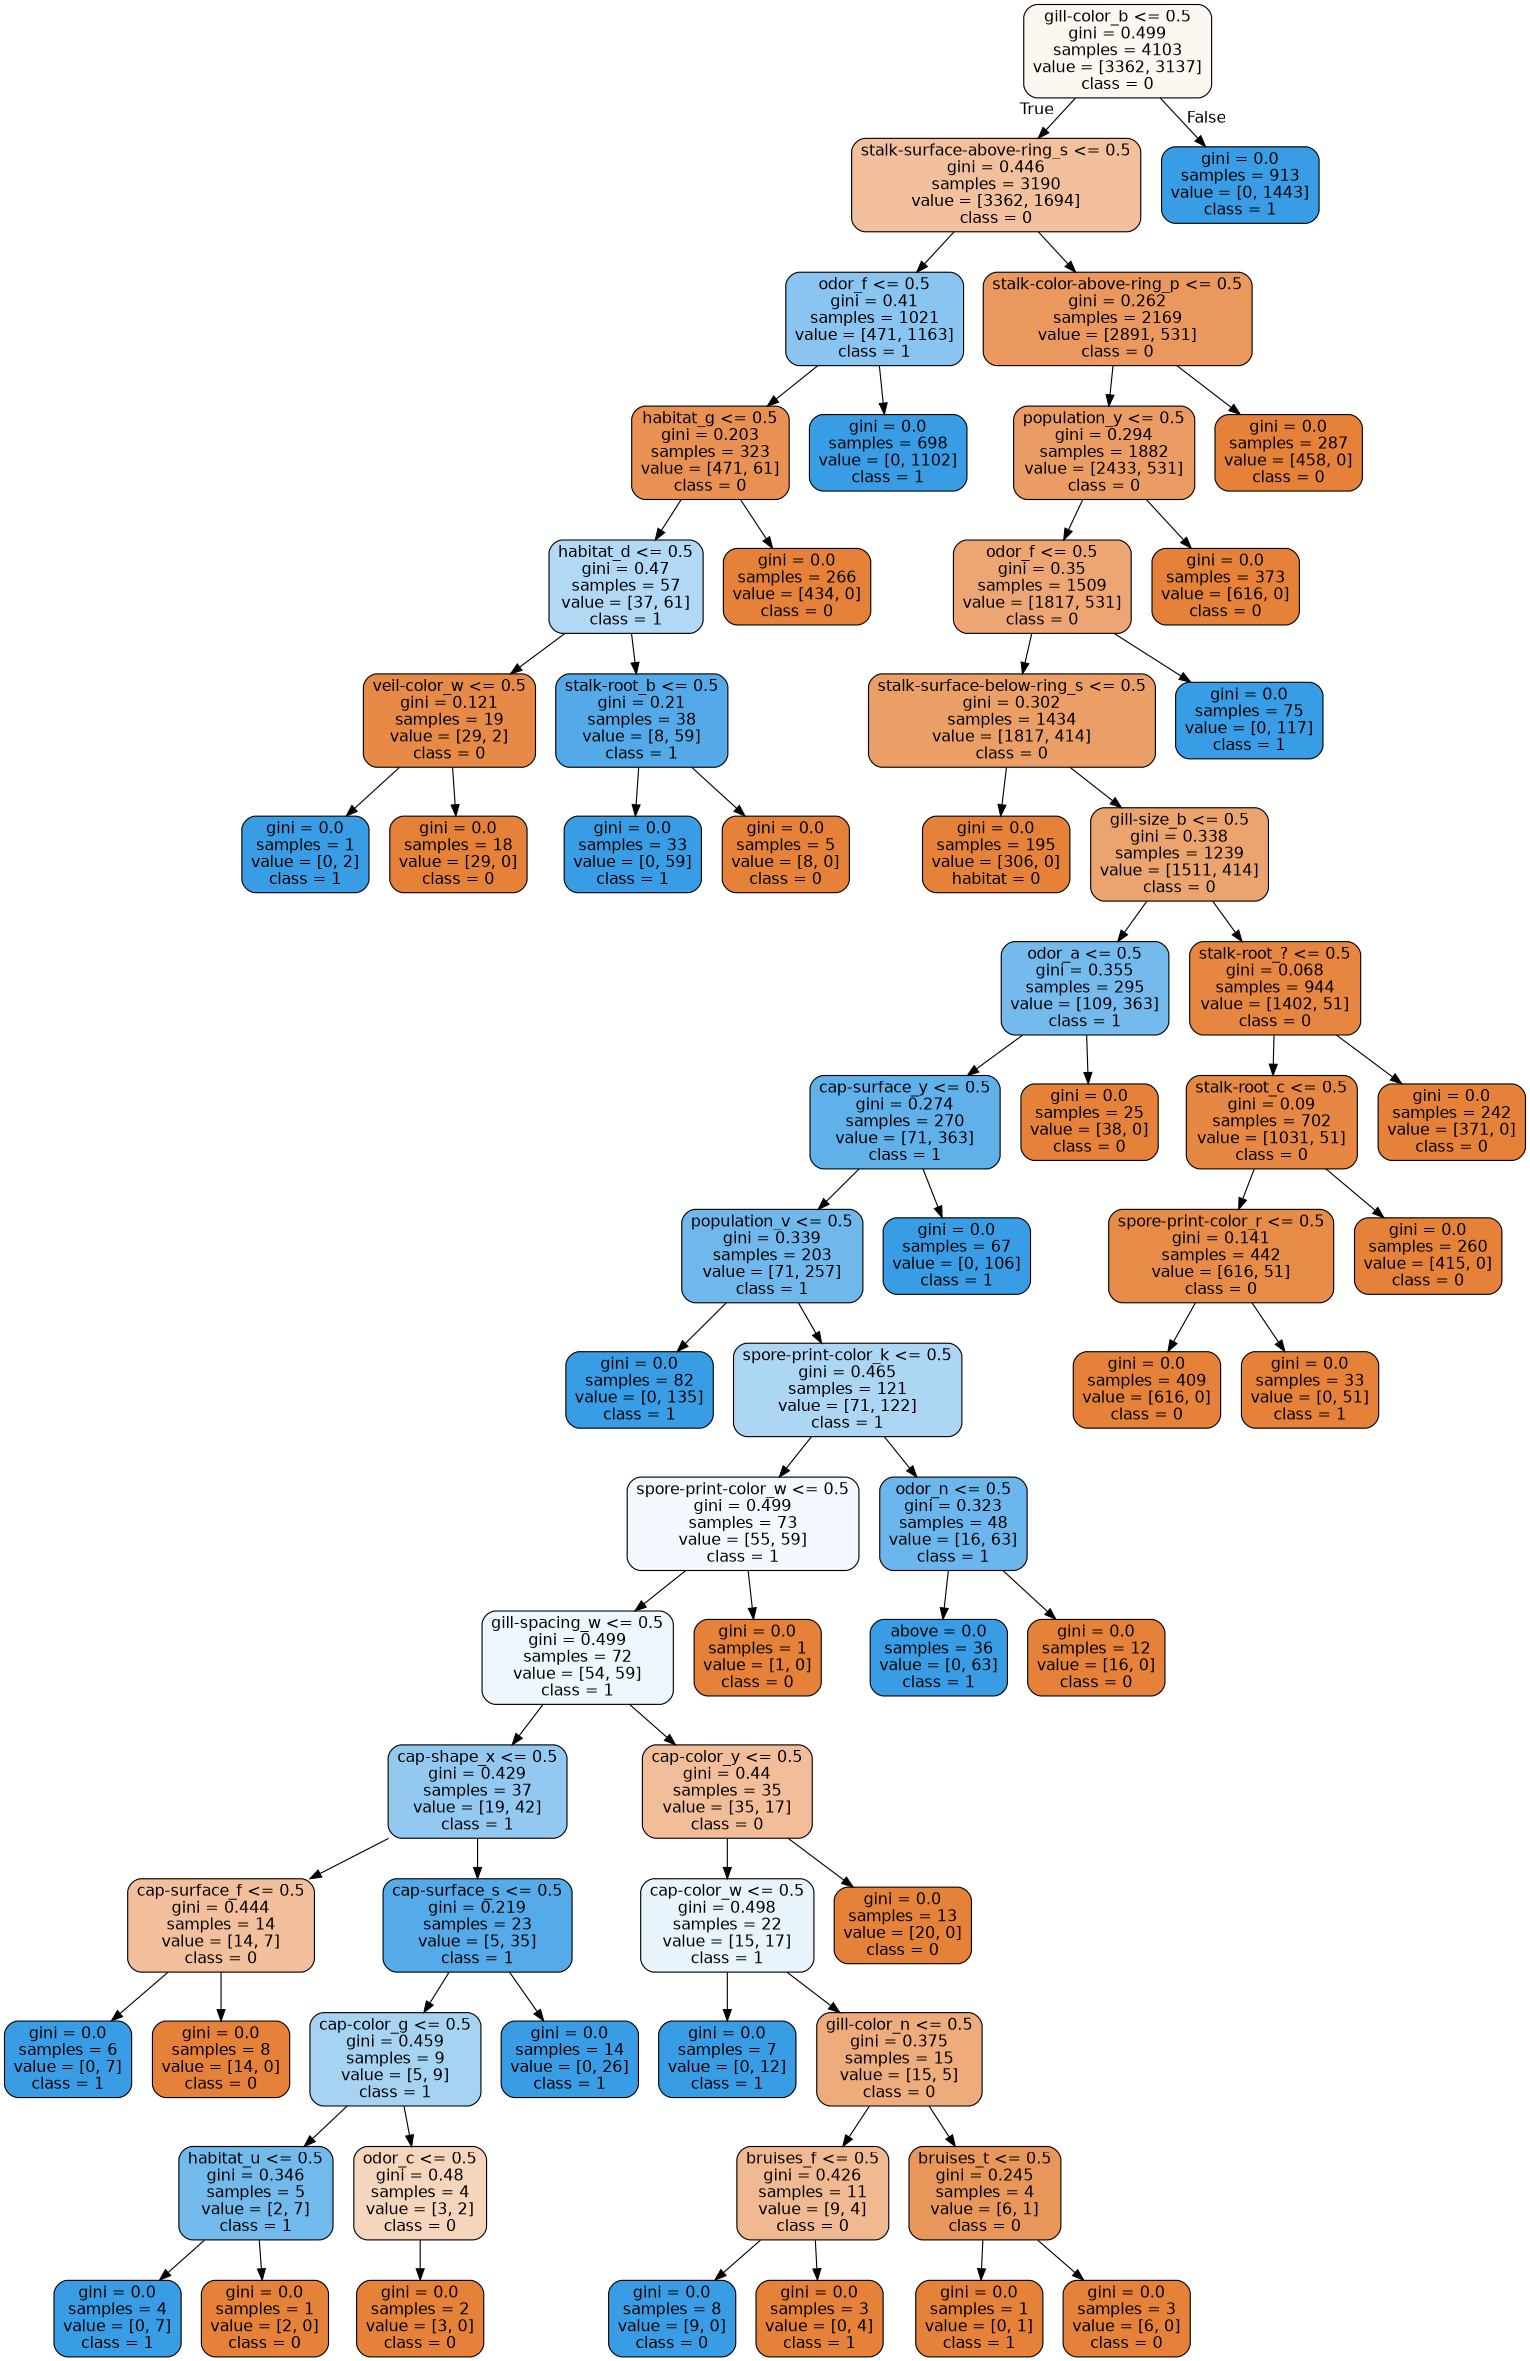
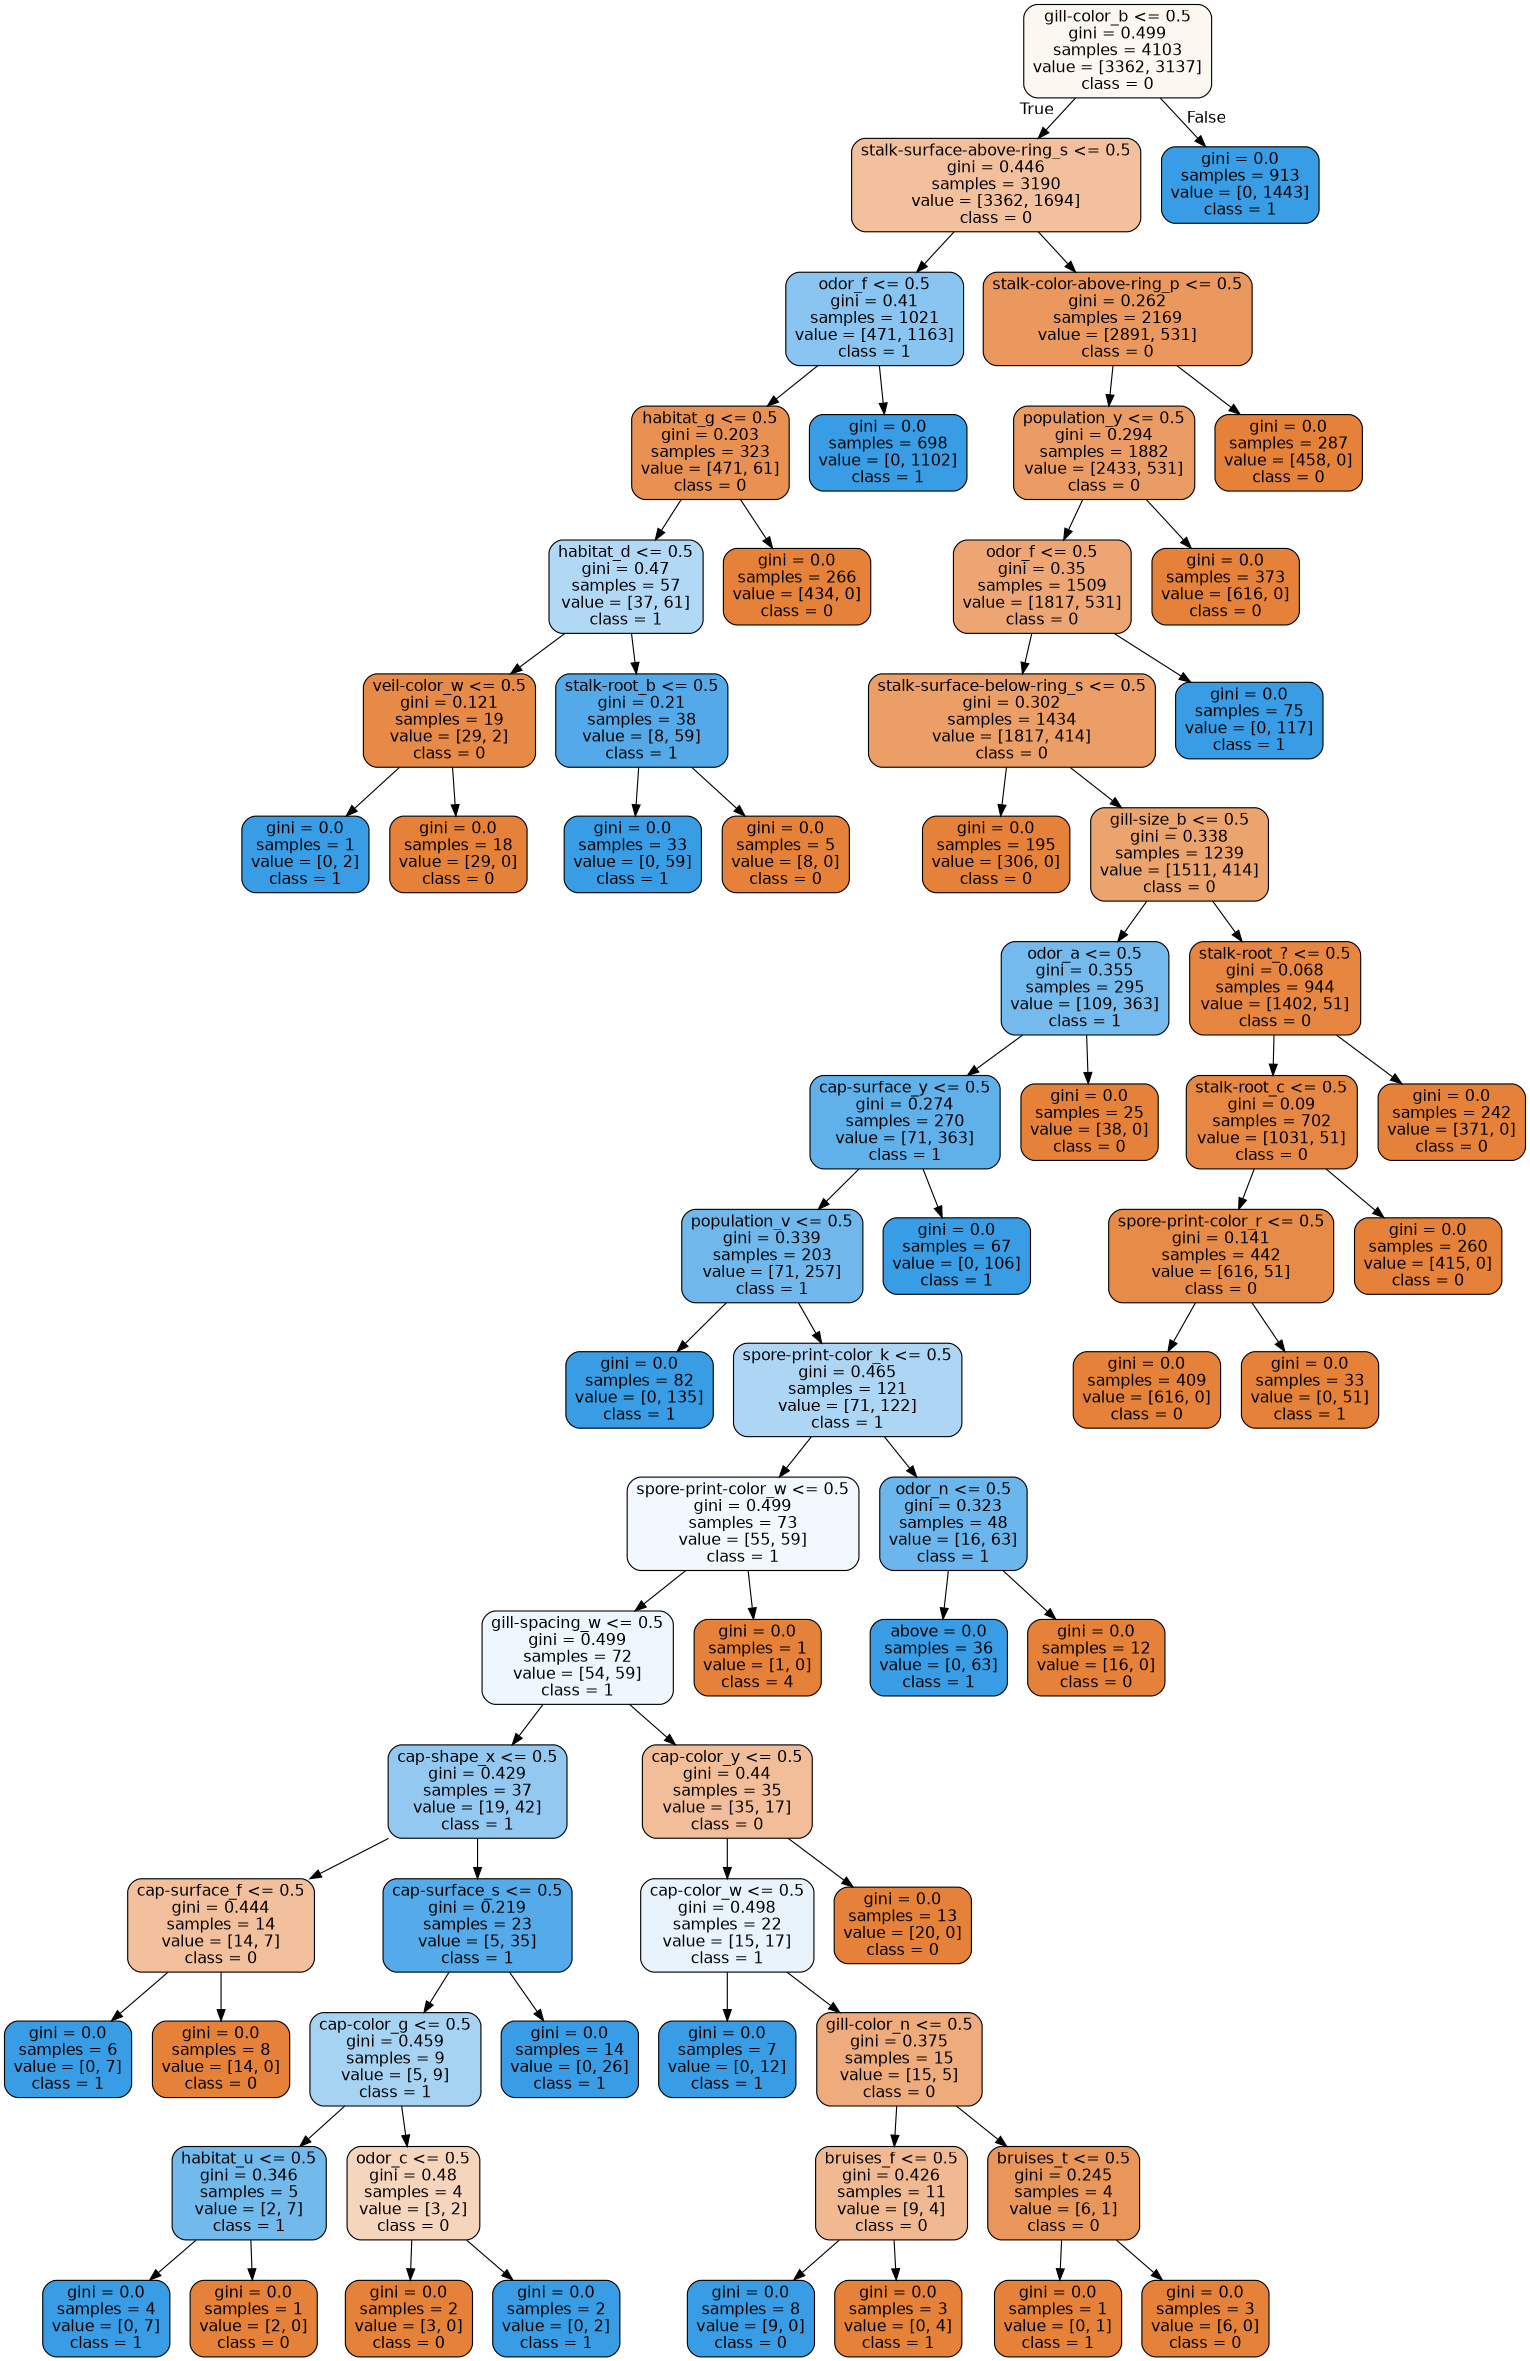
node "gini = 0.0 samples = 195 value = [306, 0] habitat = 0": label "gini = 0.0 samples = 195 value = [306, 0] habitat = 0" -> "gini = 0.0 samples = 195 value = [306, 0] class = 0"
node "gini = 0.0 samples = 1 value = [1, 0] class = 0": label "gini = 0.0 samples = 1 value = [1, 0] class = 0" -> "gini = 0.0 samples = 1 value = [1, 0] class = 4"
node "gini = 0.0 samples = 2 value = [0, 2] class = 1": added
